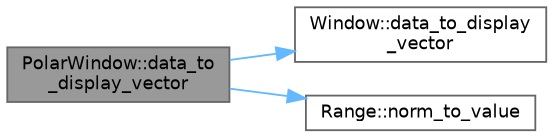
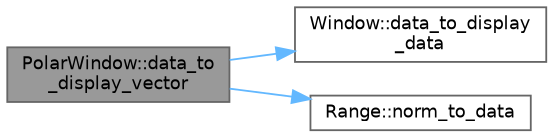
node "Window::data_to_display _vector": label "Window::data_to_display _vector" -> "Window::data_to_display _data"
node "Range::norm_to_value": label "Range::norm_to_value" -> "Range::norm_to_data"
